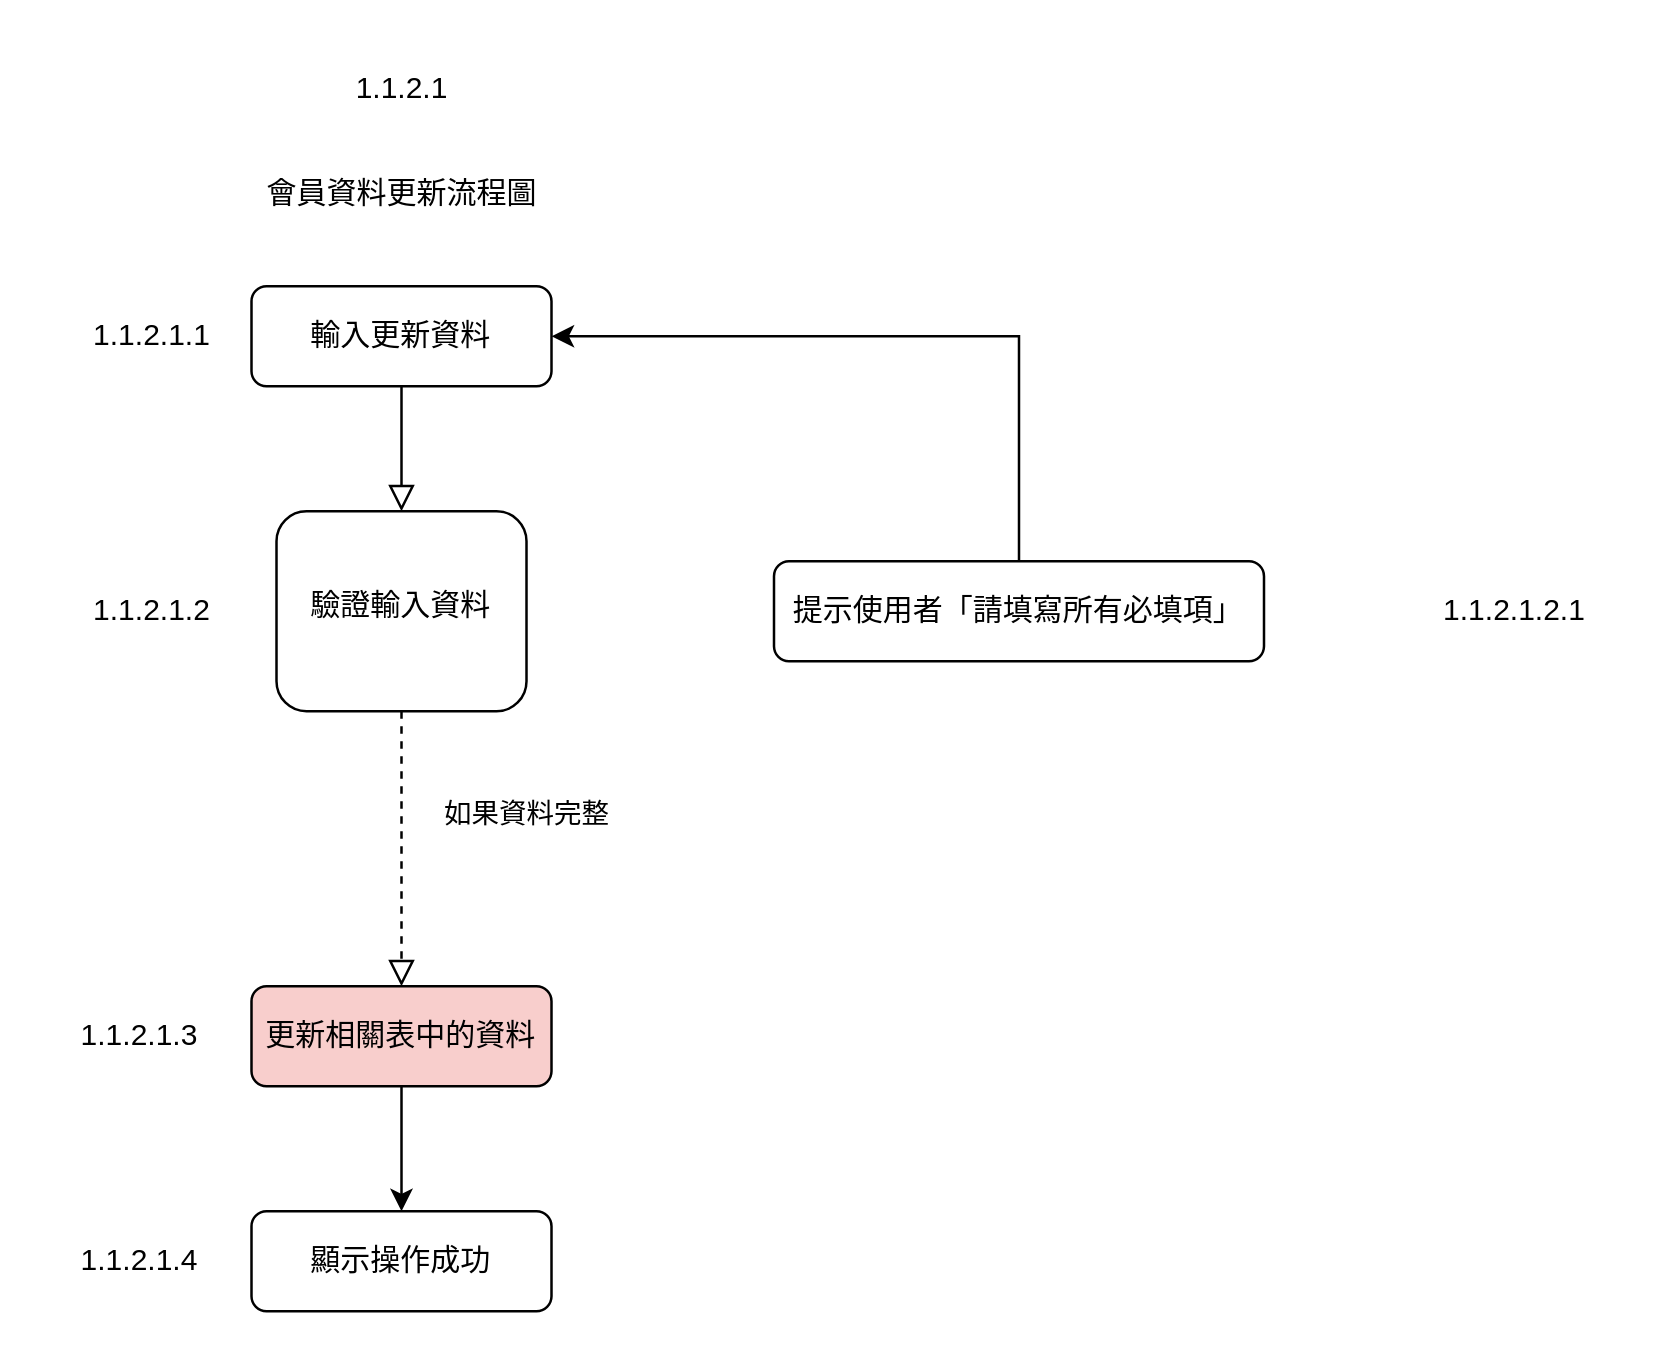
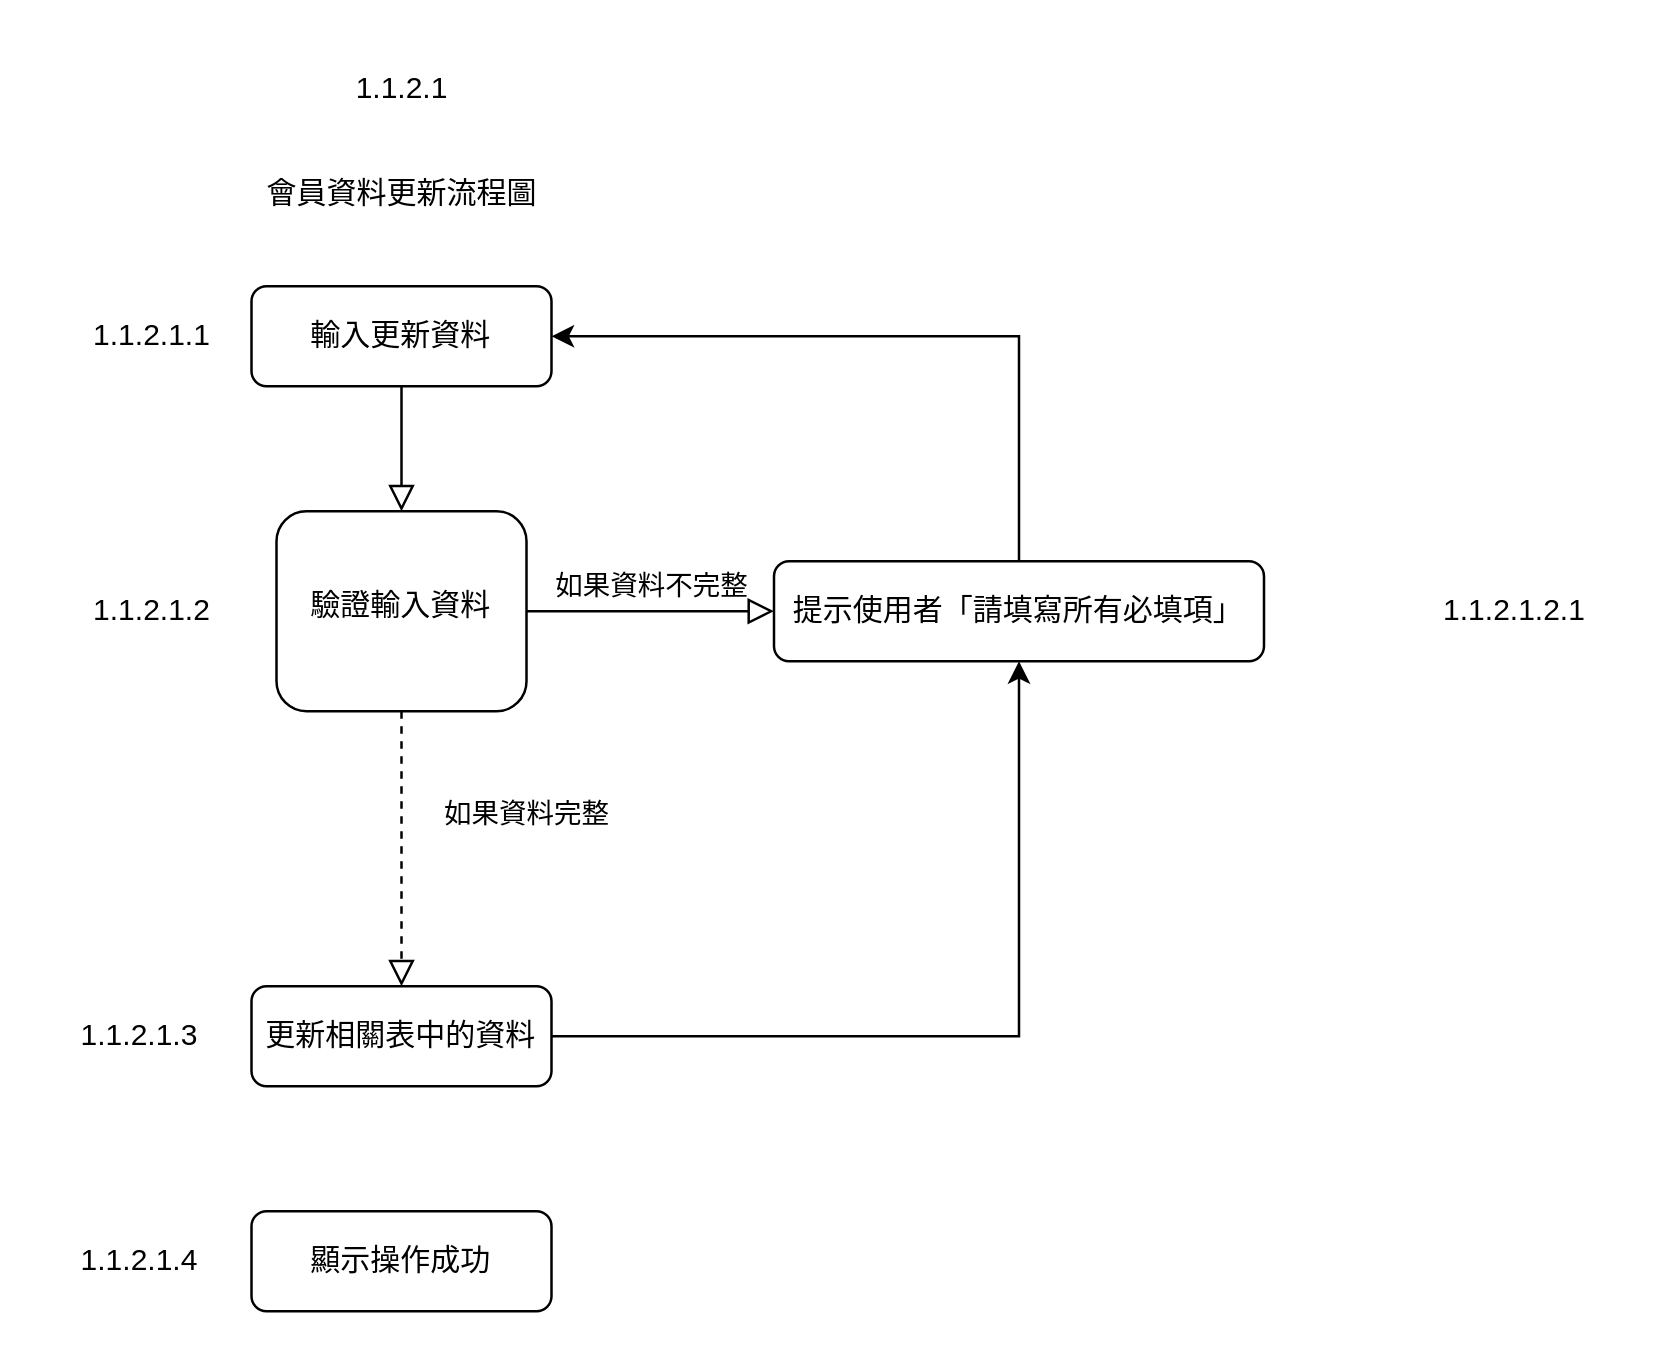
edge "驗證輸入資料" -> "提示使用者「請填寫所有必填項」": added, label "如果資料不完整"
node "更新相關表中的資料": fillcolor #f8cecc -> #ffffff
edge "更新相關表中的資料" -> "顯示操作成功": now "更新相關表中的資料" -> "提示使用者「請填寫所有必填項」"
